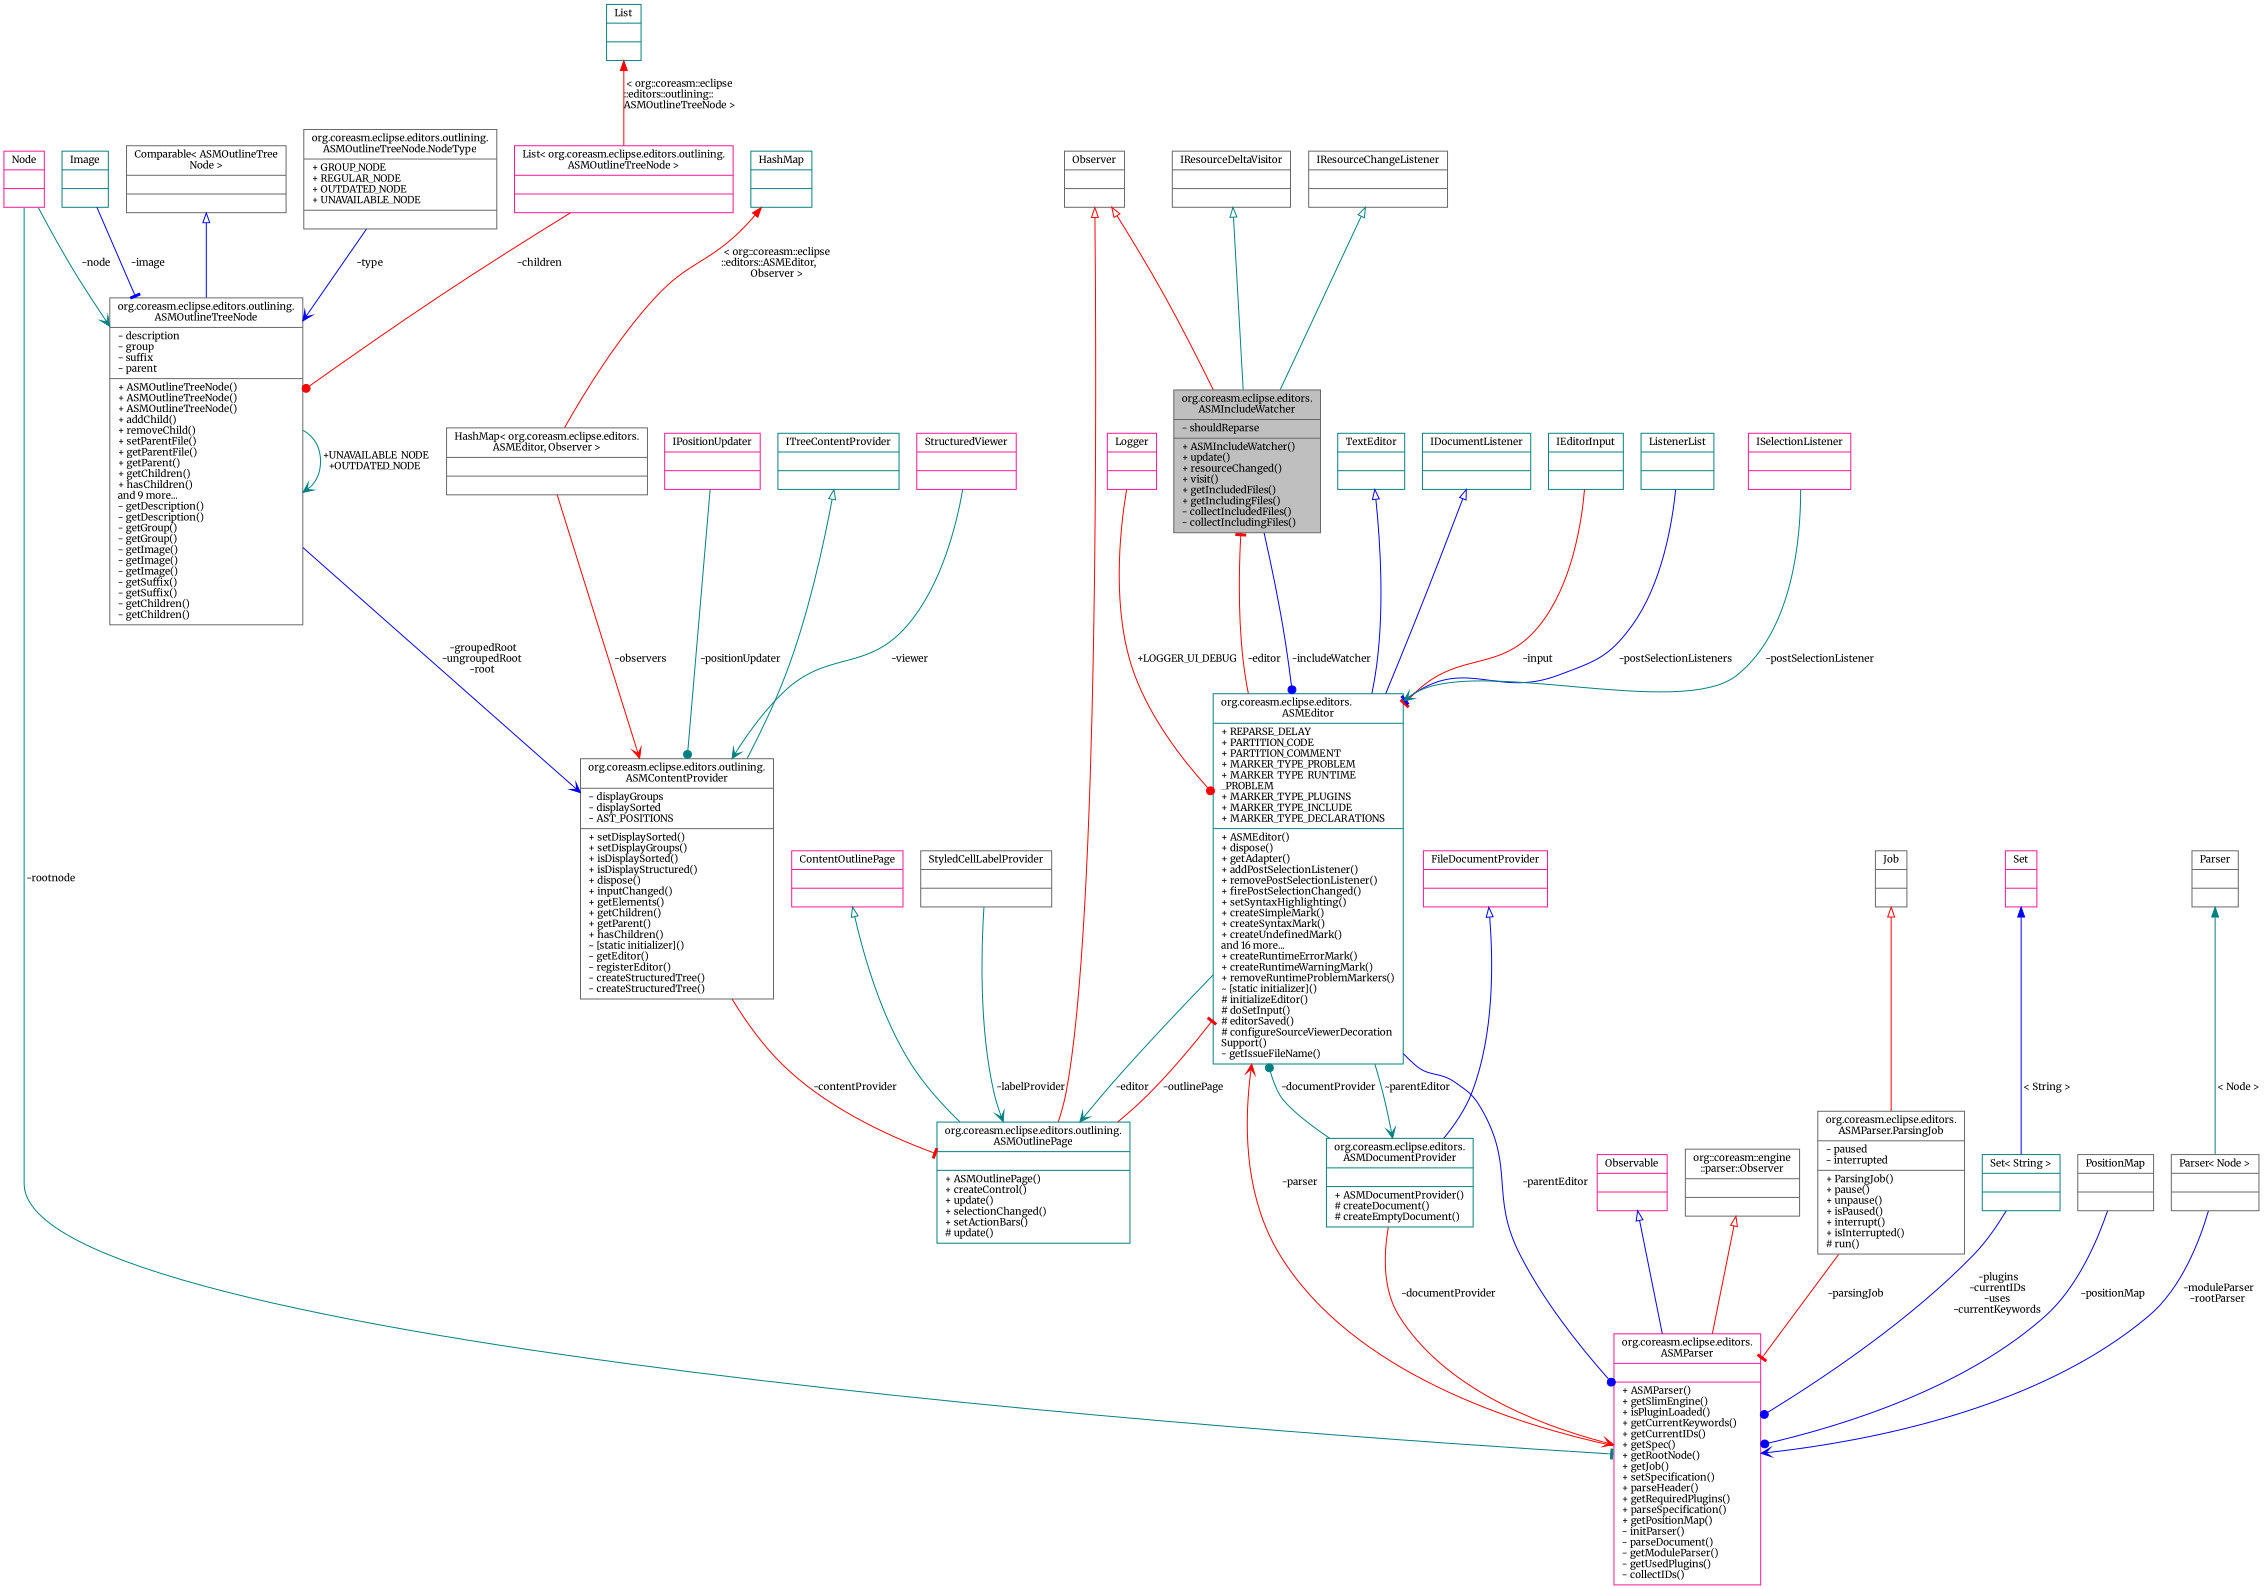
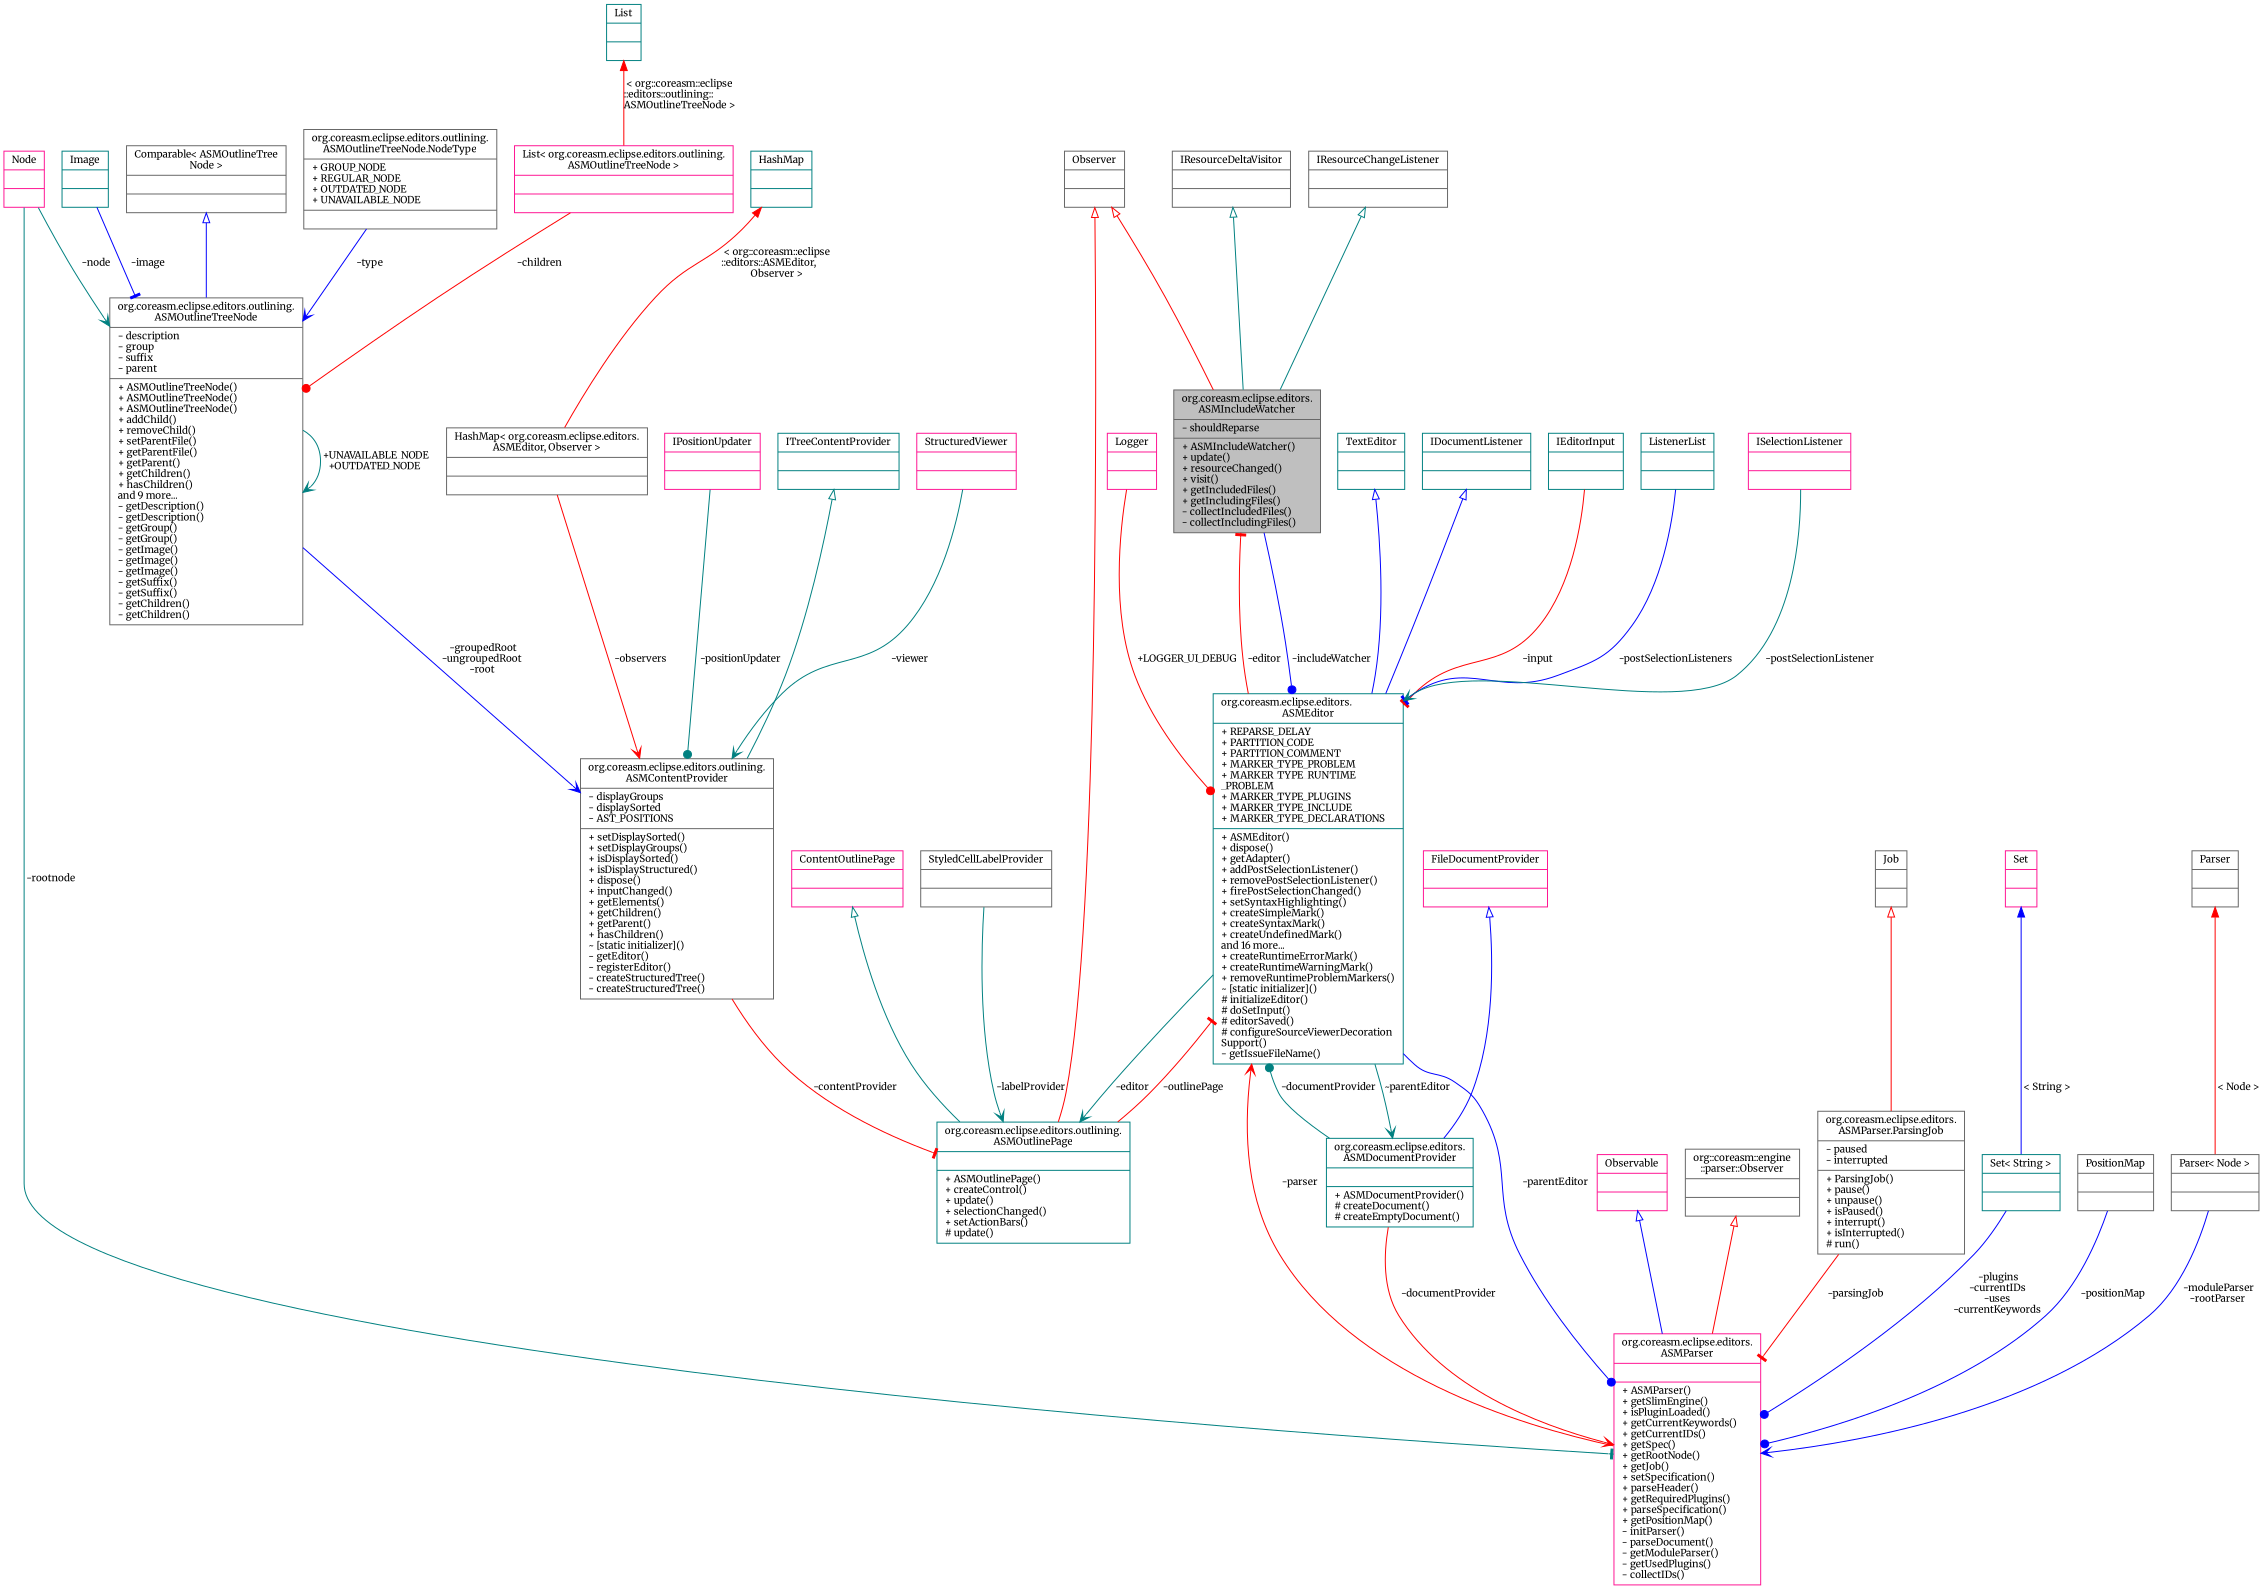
edge "Parser< Node >" -> "Parser": color teal -> red
